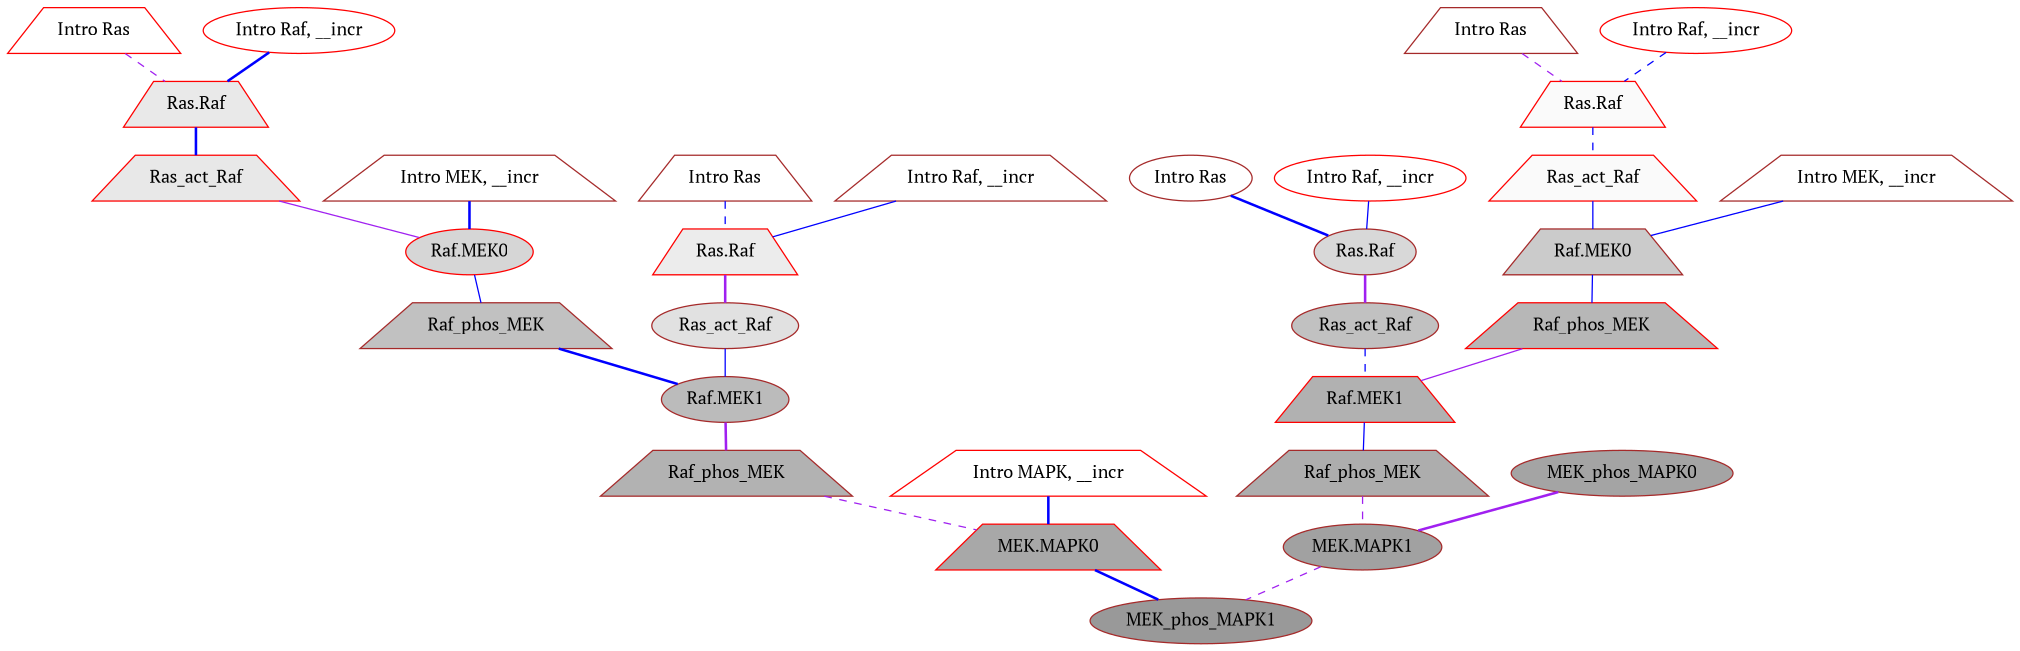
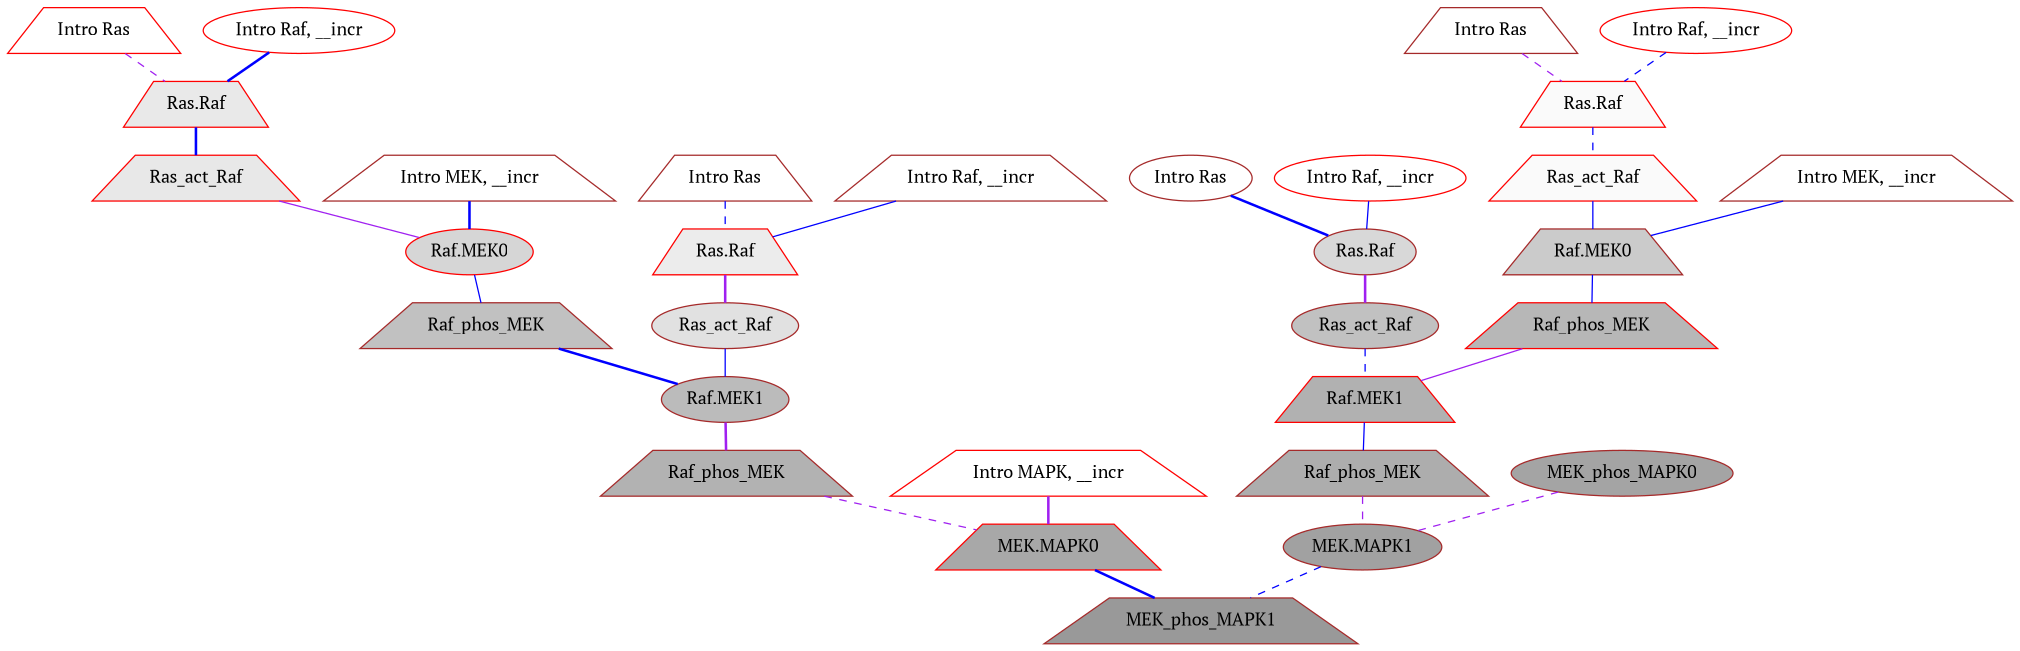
edge "Intro MAPK, __incr" -- "MEK.MAPK0": color blue -> purple
edge "MEK_phos_MAPK0" -- "MEK.MAPK1": style bold -> dashed
edge "MEK.MAPK1" -- "MEK_phos_MAPK1": color purple -> blue
node "MEK_phos_MAPK1": shape ellipse -> trapezium
